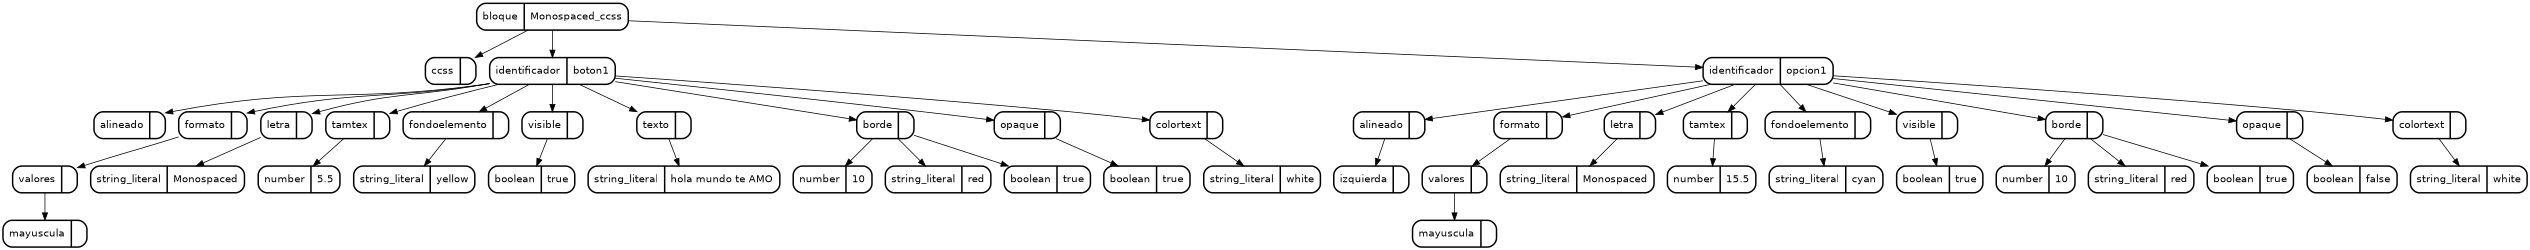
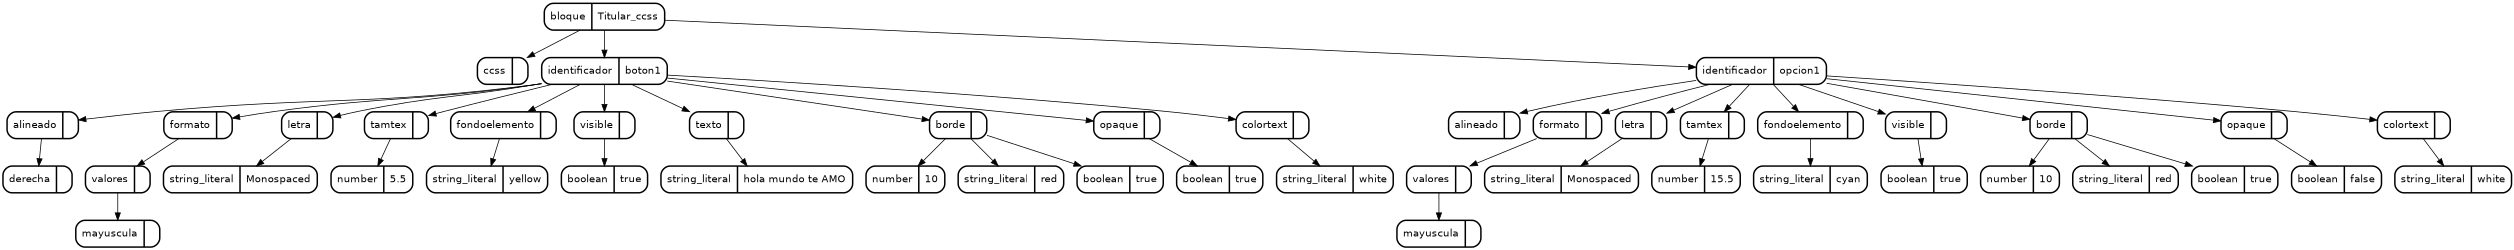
node "bloque": text "Monospaced_ccss" -> "Titular_ccss"
node "derecha": added
node "izquierda": removed
